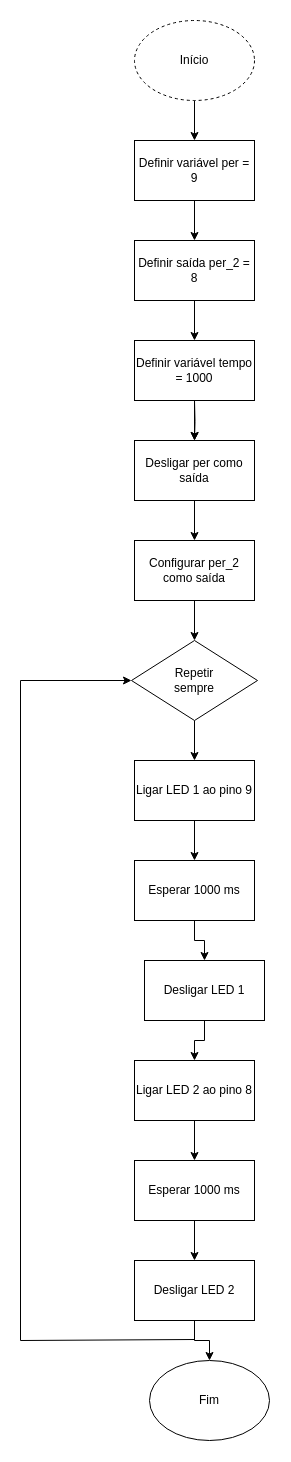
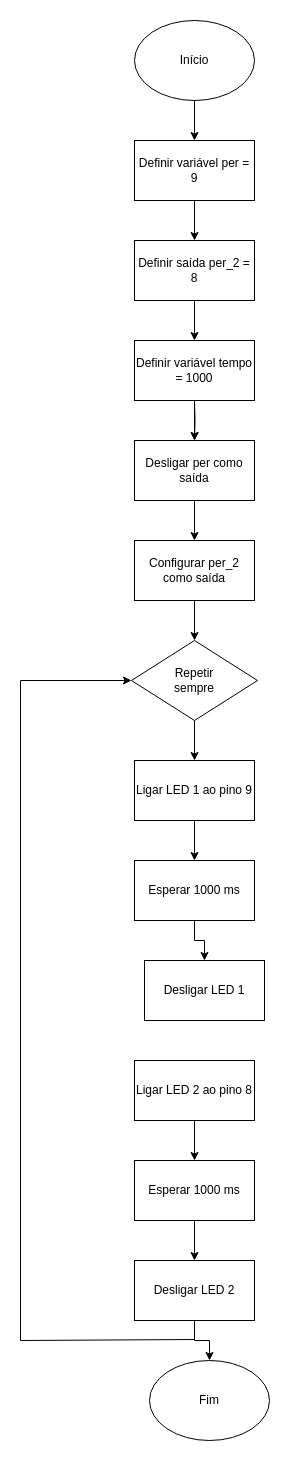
node "Início": style dashed -> solid
edge "Desligar LED 1" -> "Ligar LED 2 ao pino 8": removed
